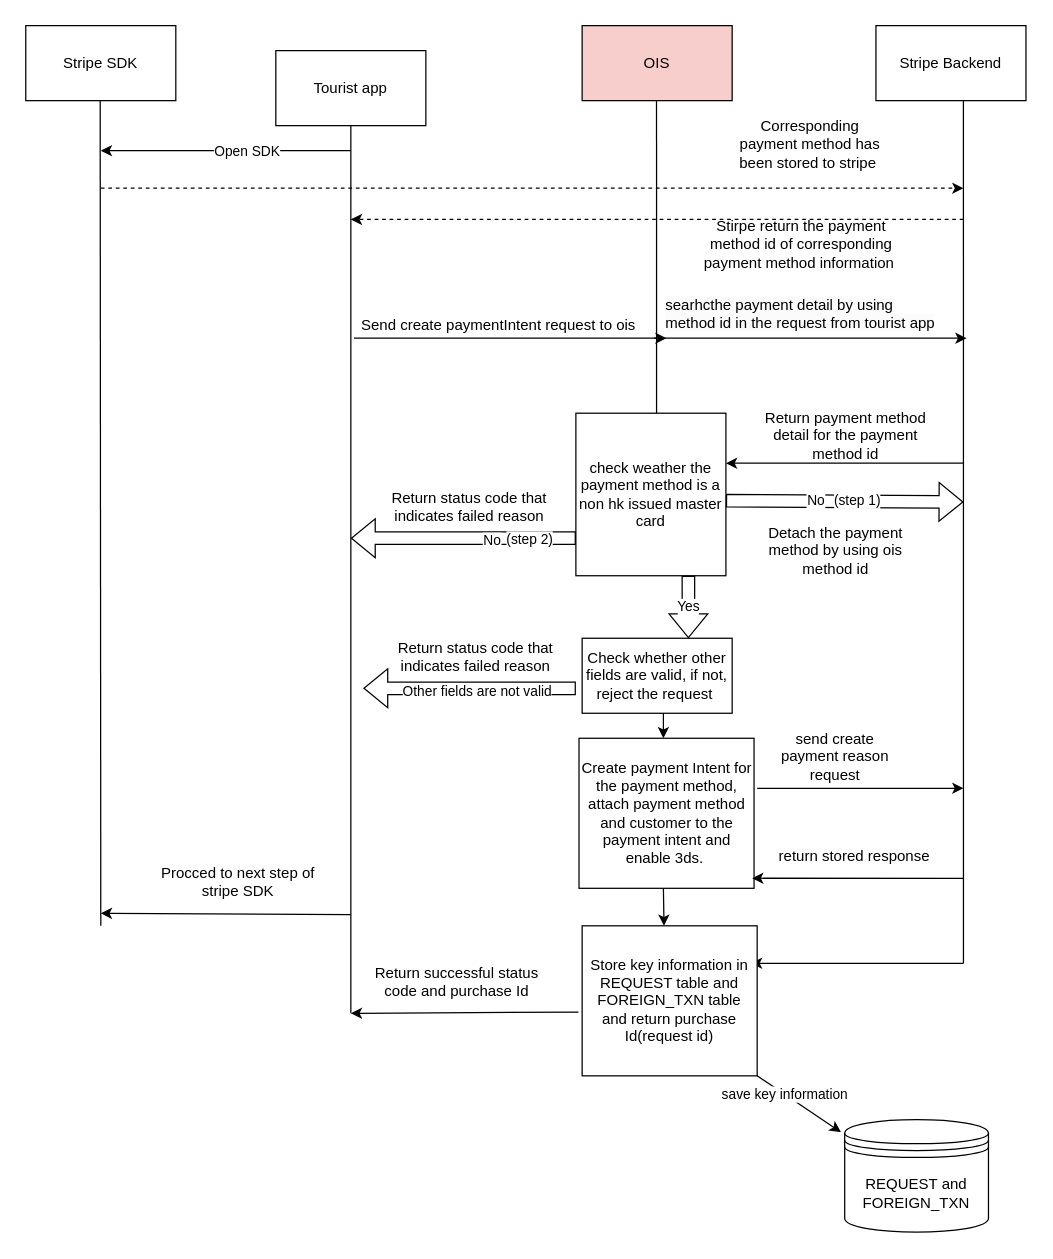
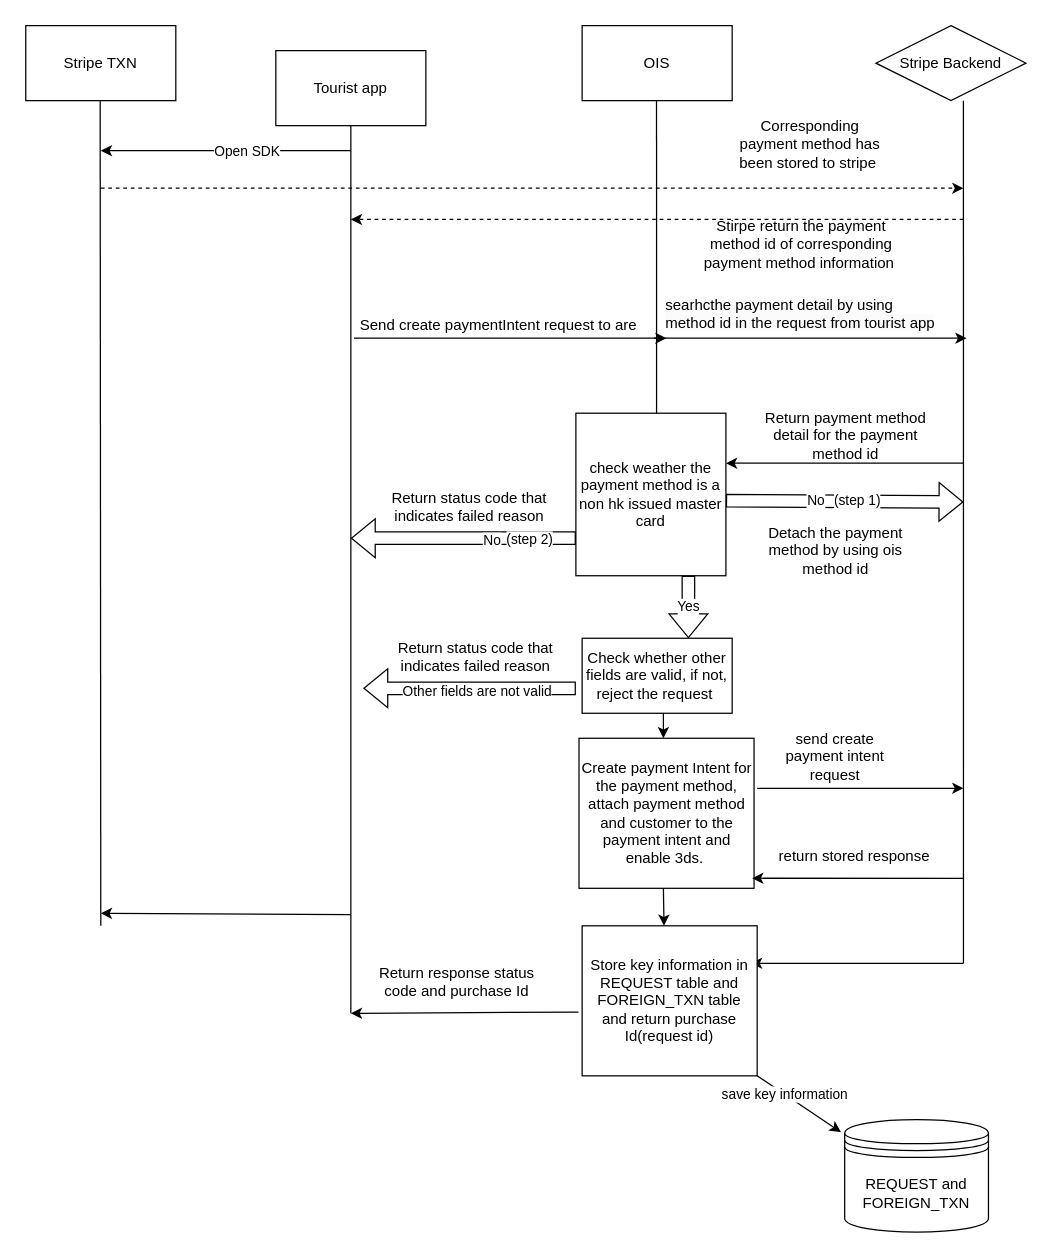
node "Stripe SDK": label "Stripe SDK" -> "Stripe TXN"
node "OIS": fillcolor #f8cecc -> #ffffff
node "Stripe Backend": shape rectangle -> diamond
node "Send create paymentIntent request to ois": label "Send create paymentIntent request to ois" -> "Send create paymentIntent request to are"
node "send create payment reason request": label "send create payment reason request" -> "send create payment intent request"
node "Procced to next step of stripe SDK": removed
node "Return successful status code and purchase Id": label "Return successful status code and purchase Id" -> "Return response status code and purchase Id"
